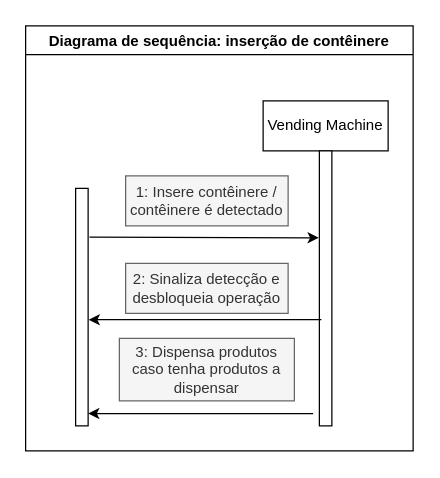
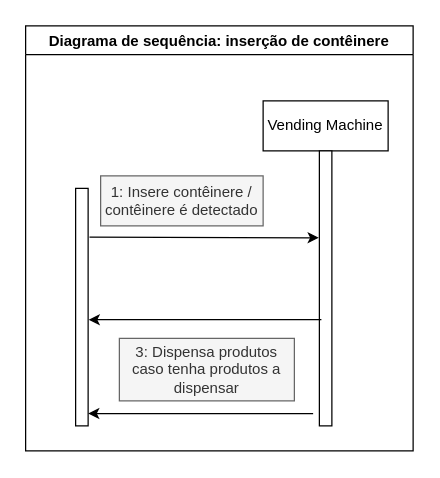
node "1: Insere contêinere / contêinere é detectado": moved (207, 201) -> (182, 201)
node "2: Sinaliza detecção e desbloqueia operação": removed
